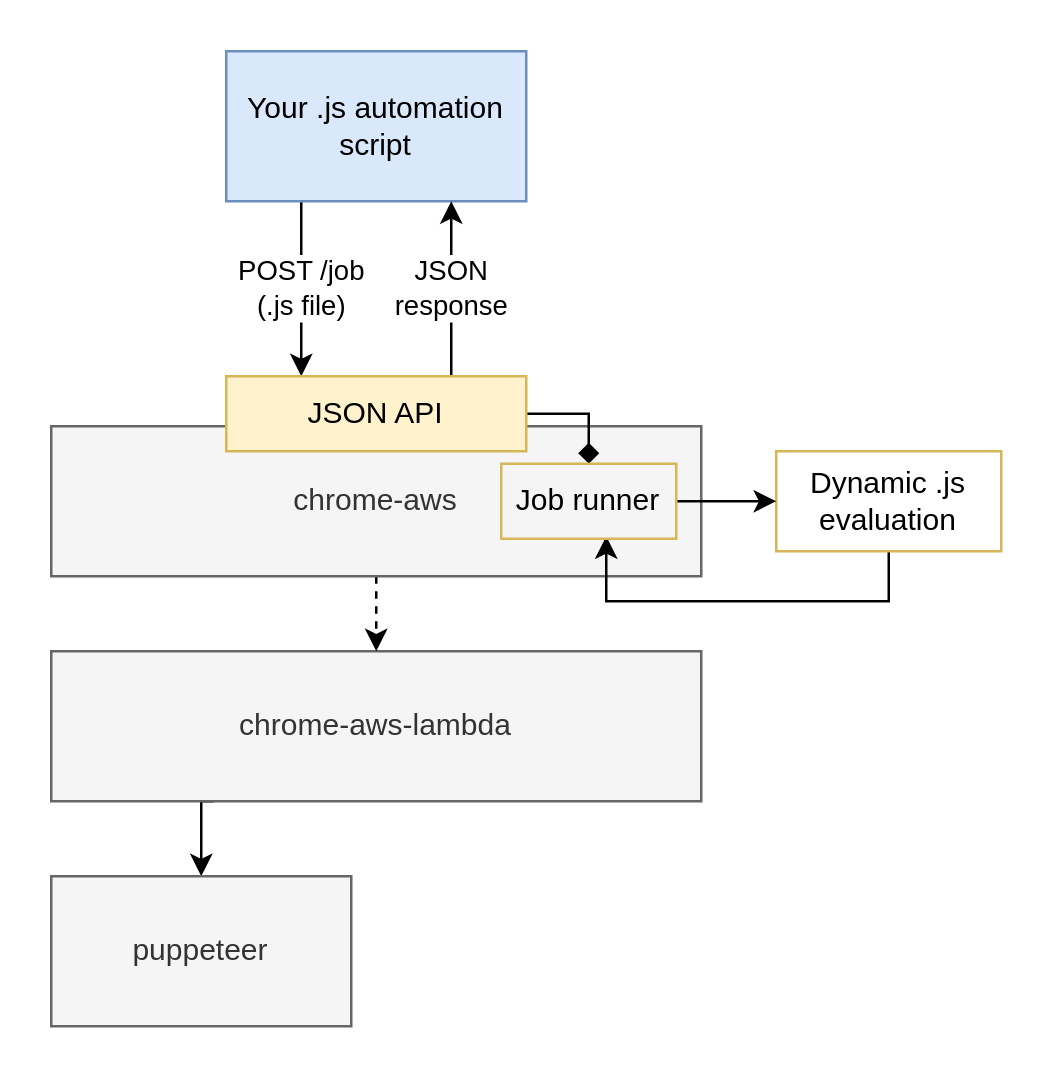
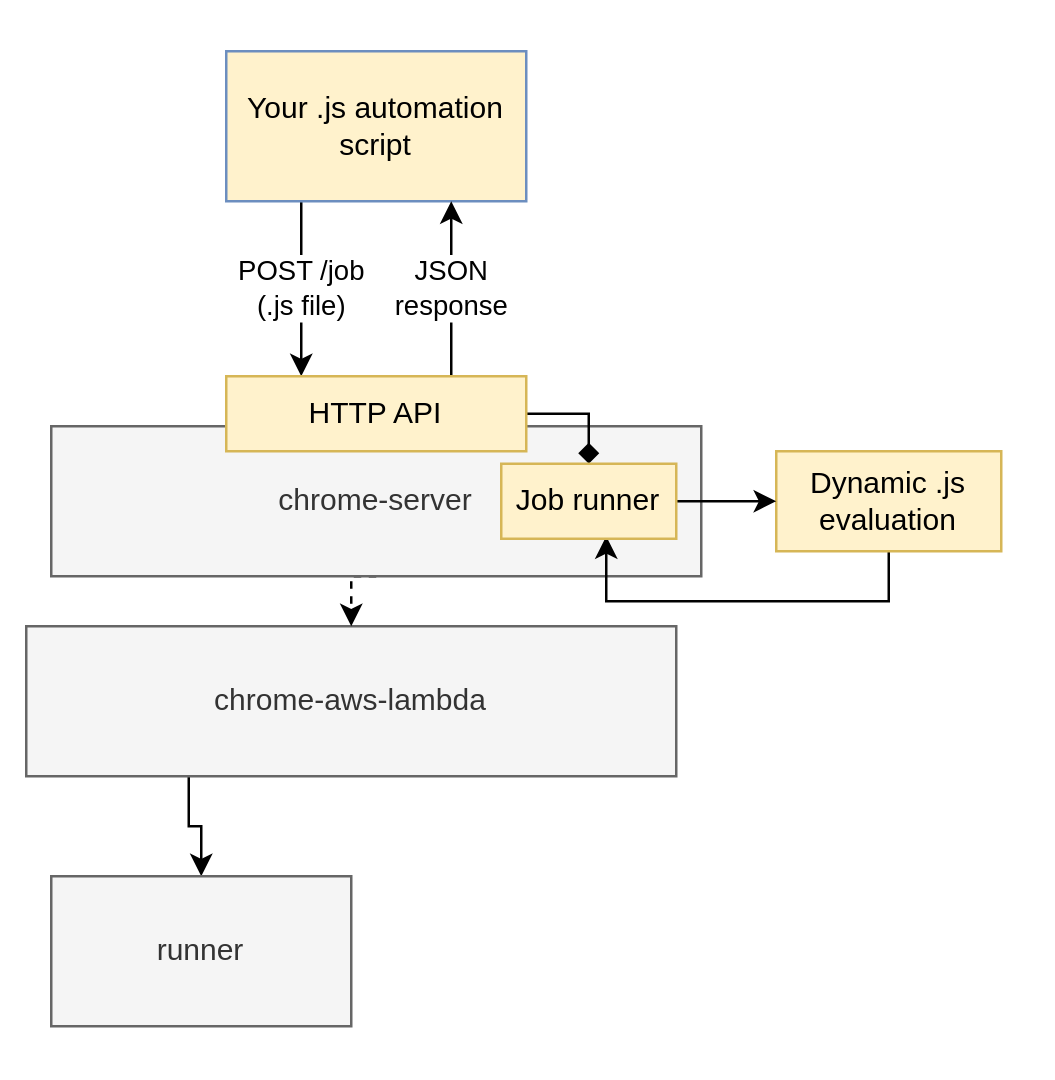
node "Your .js automation script": fillcolor #dae8fc -> #fff2cc
node "JSON API": label "JSON API" -> "HTTP API"
node "chrome-aws": label "chrome-aws" -> "chrome-server"
node "Job runner": fillcolor #f5f5f5 -> #fff2cc
node "Dynamic .js evaluation": fillcolor #ffffff -> #fff2cc
node "chrome-aws-lambda": moved (376, 726) -> (351, 701)
node "puppeteer": label "puppeteer" -> "runner"
